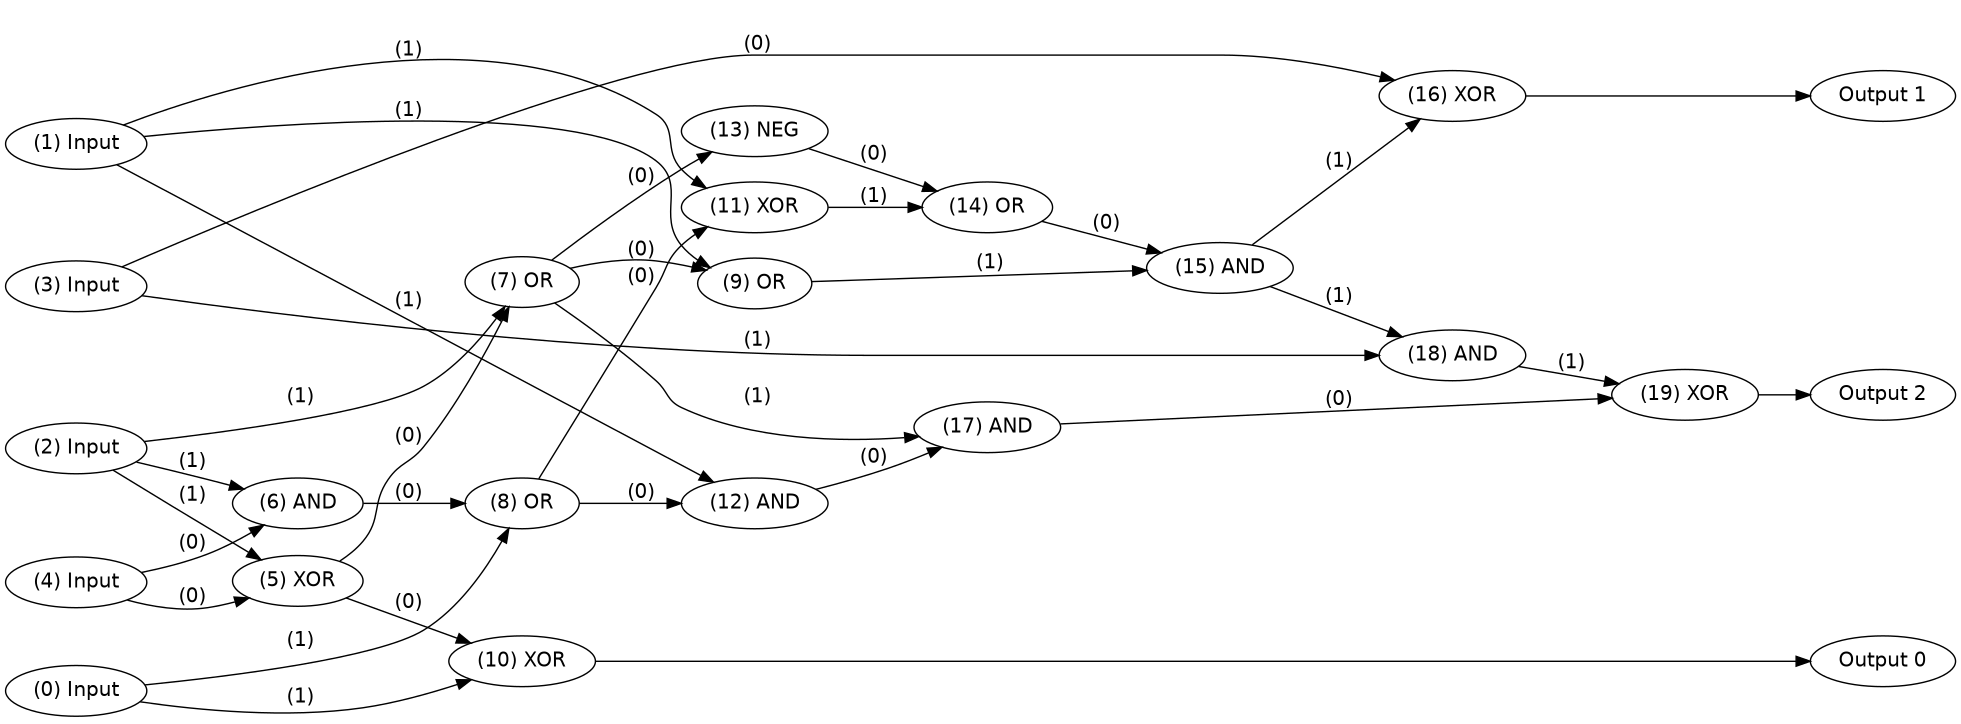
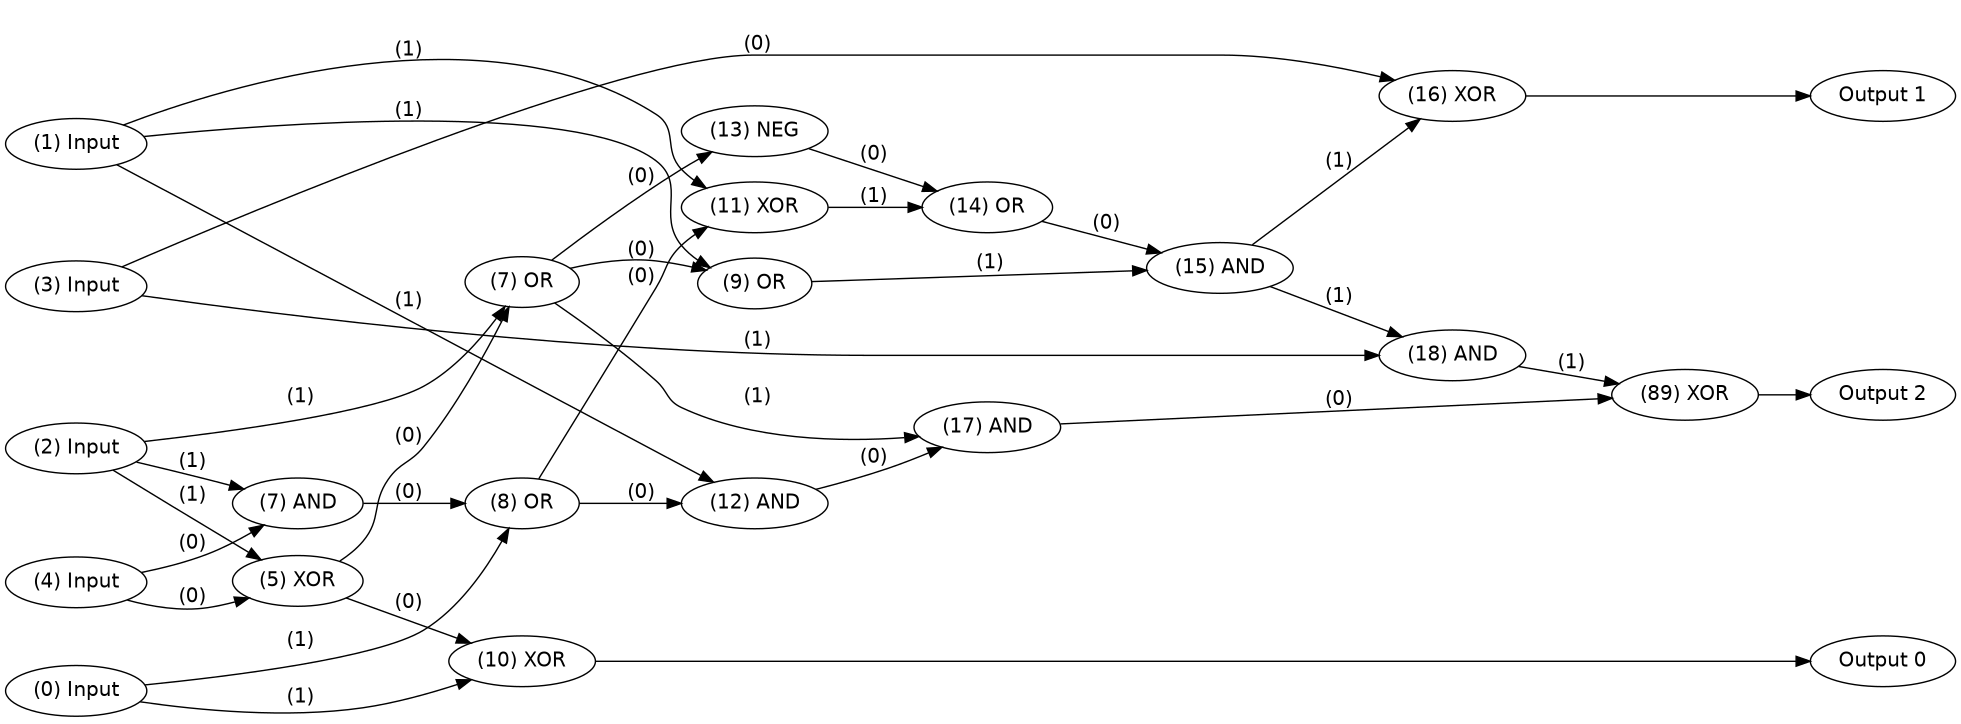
node "(19) XOR": label "(19) XOR" -> "(89) XOR"
node "(6) AND": label "(6) AND" -> "(7) AND"
